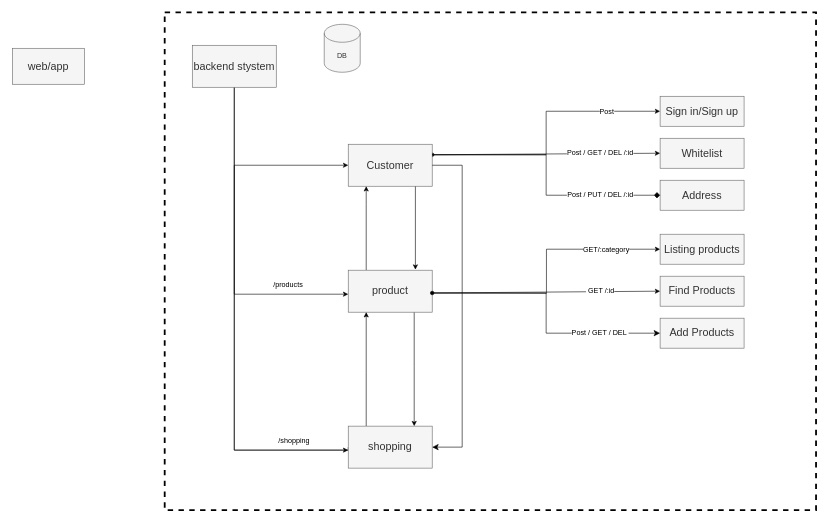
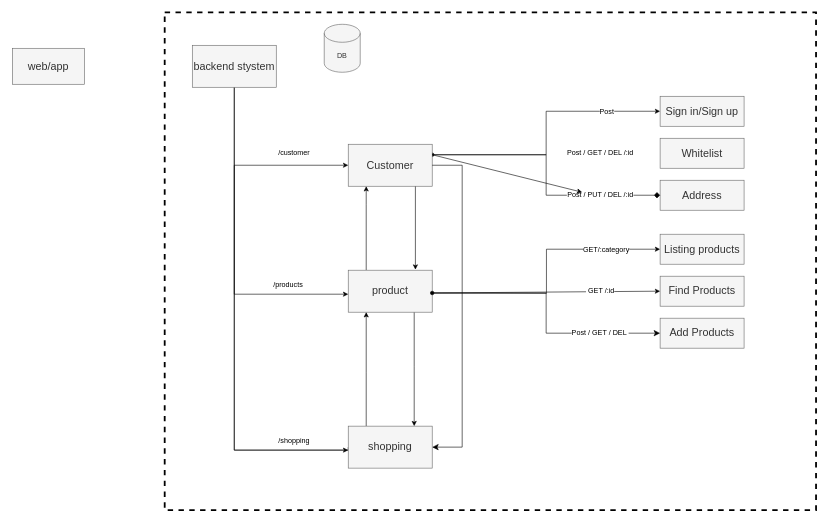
node "/customer": added
edge "Customer" -> "Whitelist": now "Customer" -> "Post / PUT / DEL /:id"
